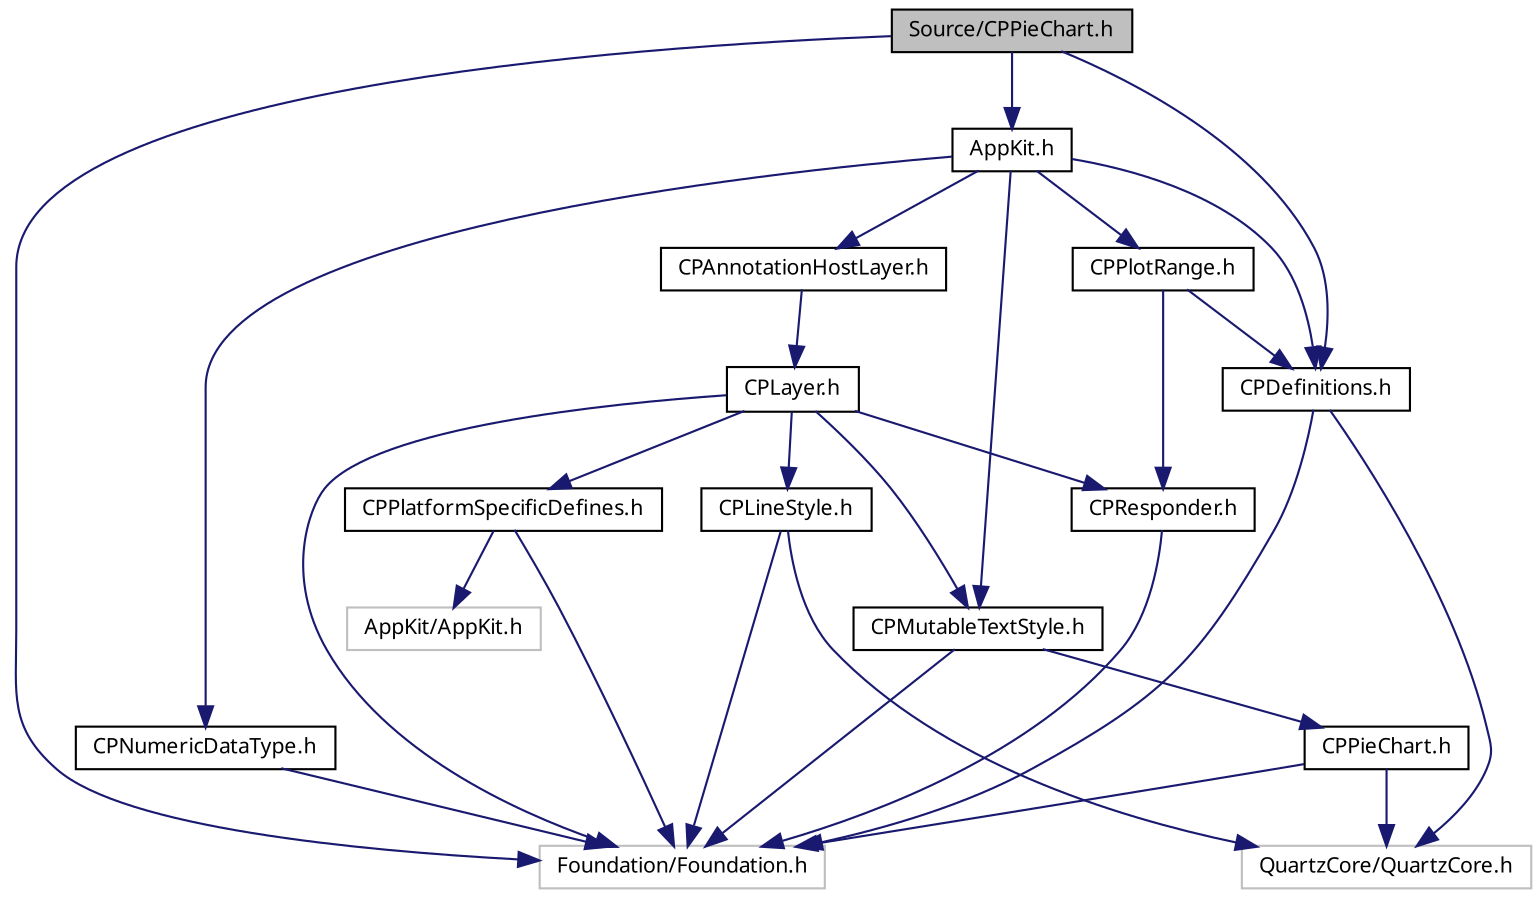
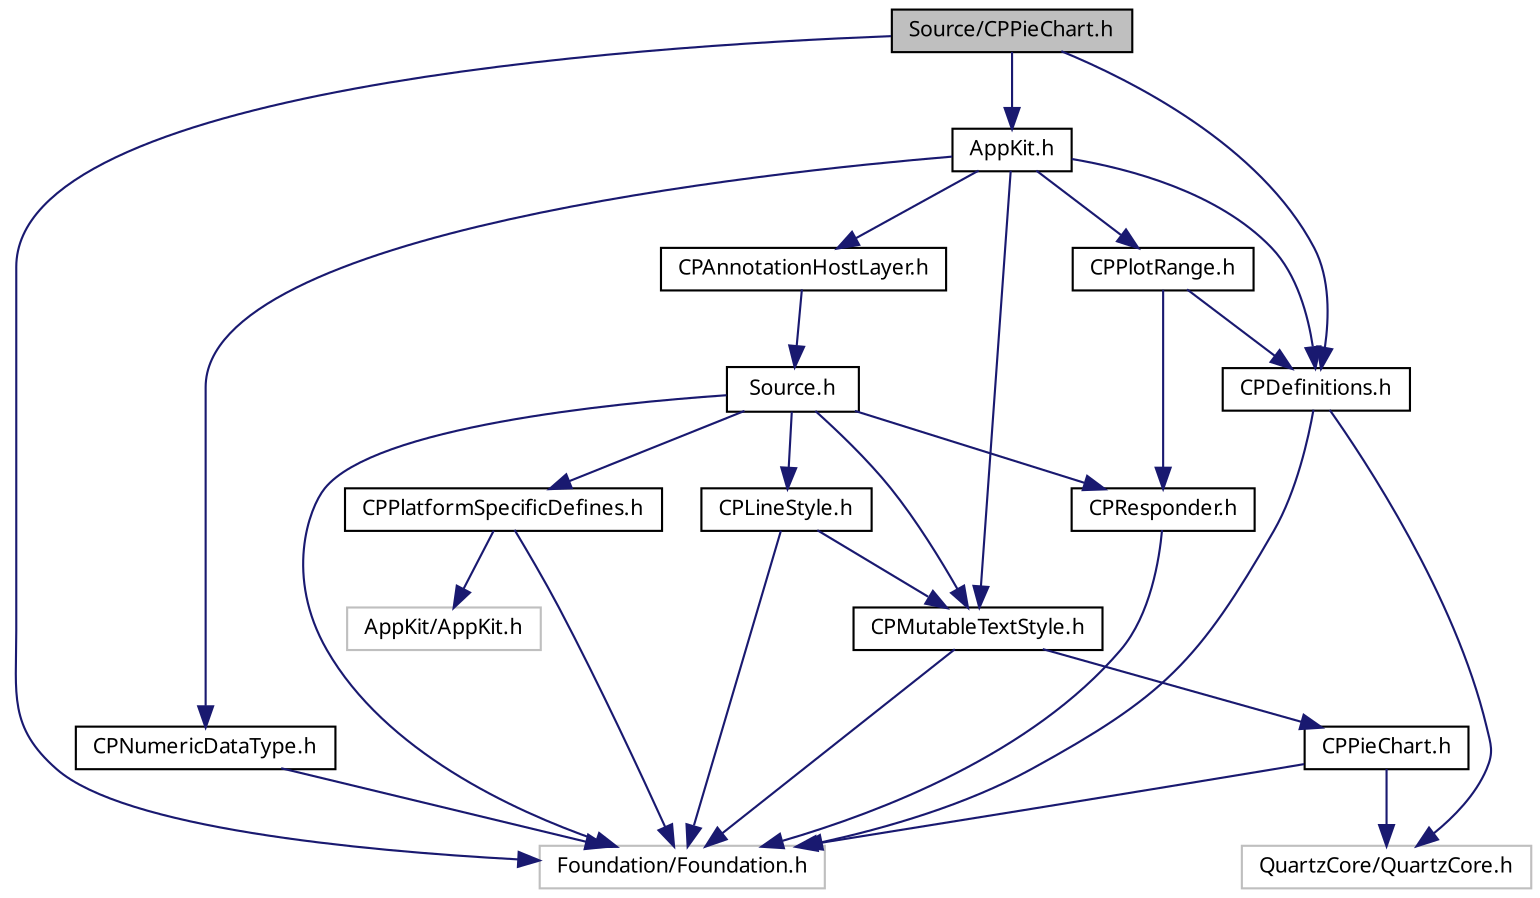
node "CPLayer.h": label "CPLayer.h" -> "Source.h"
edge "CPLineStyle.h" -> "QuartzCore/QuartzCore.h": now "CPLineStyle.h" -> "CPMutableTextStyle.h"
